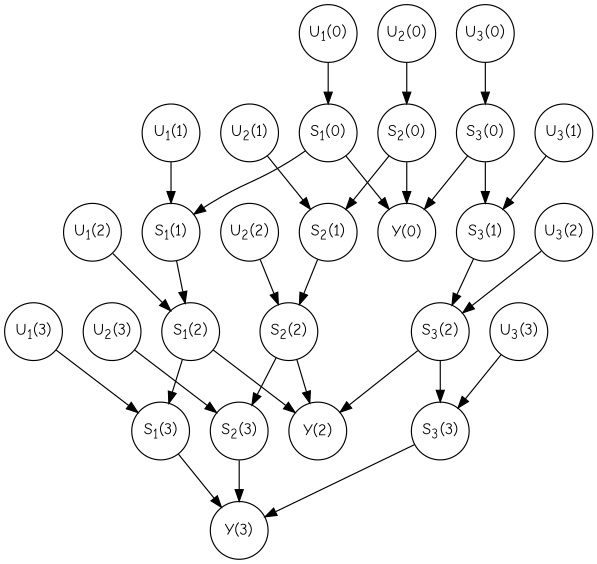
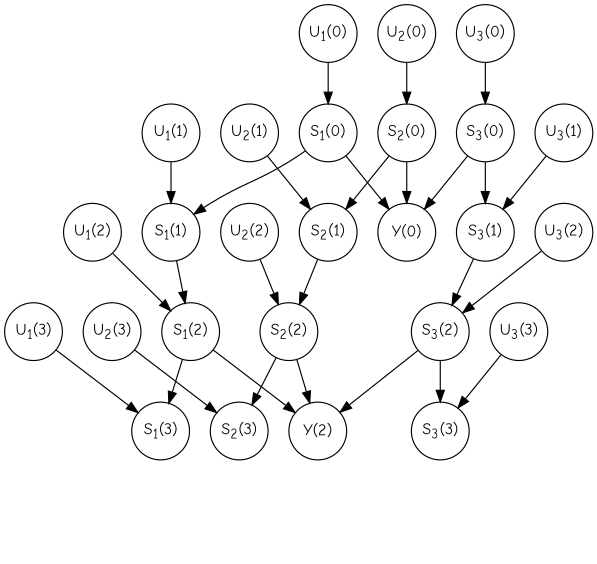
node "Y(3)": removed
